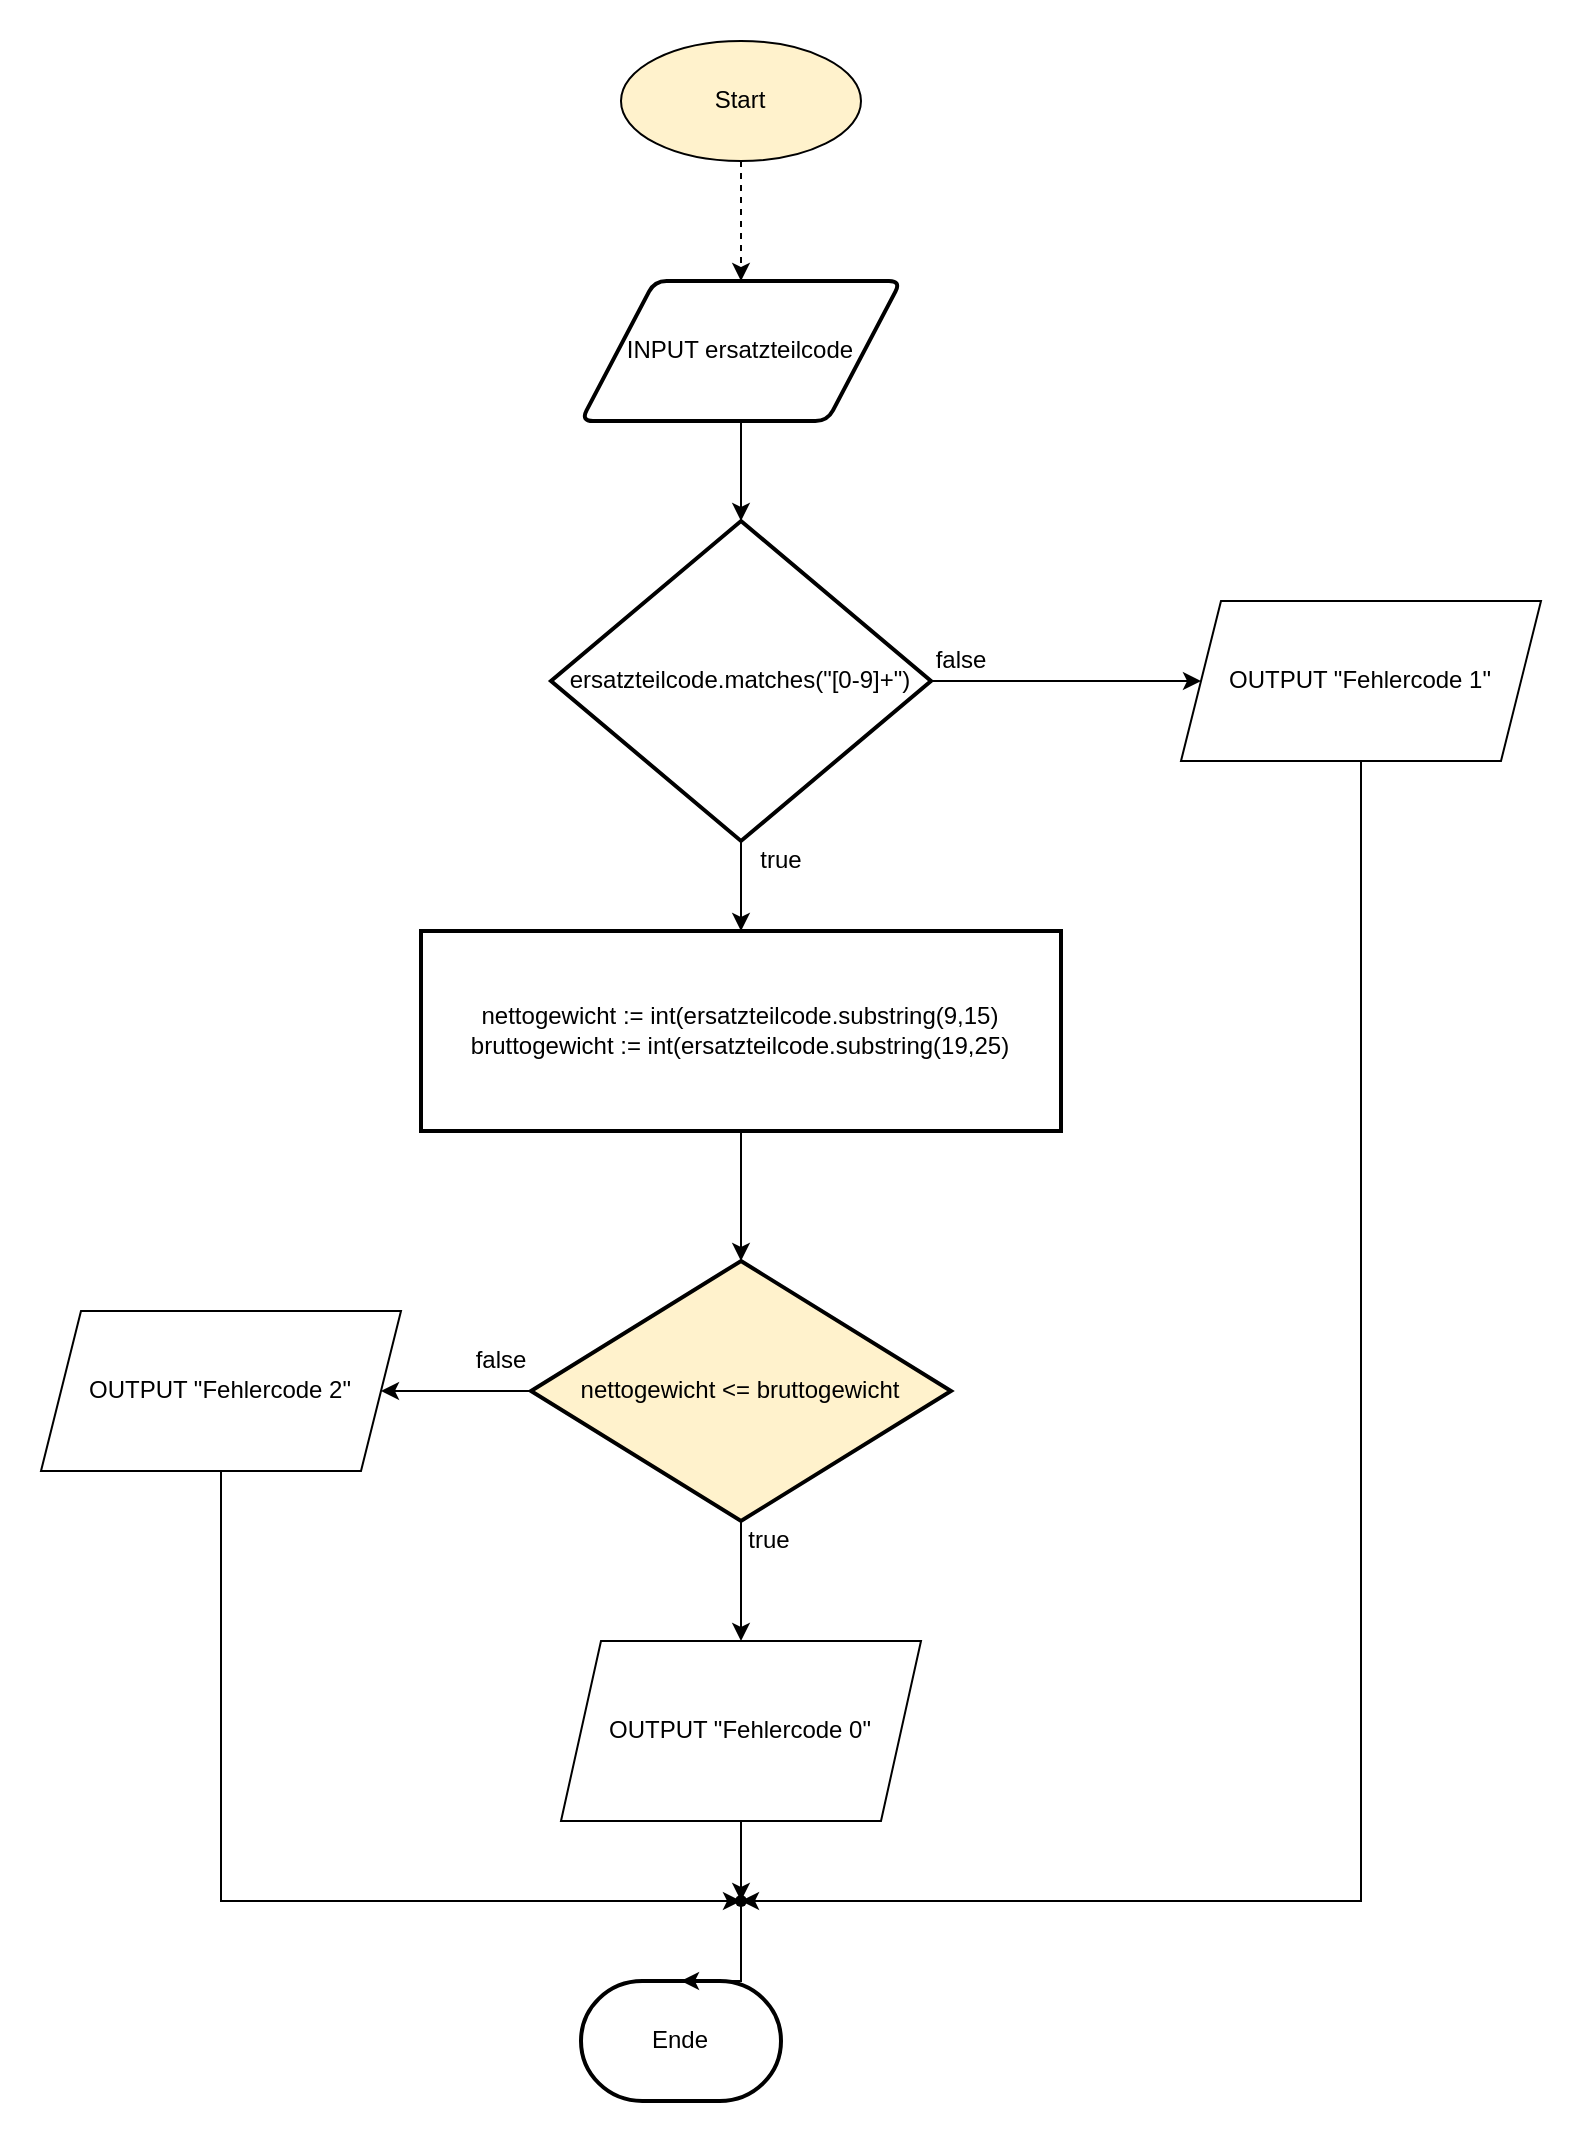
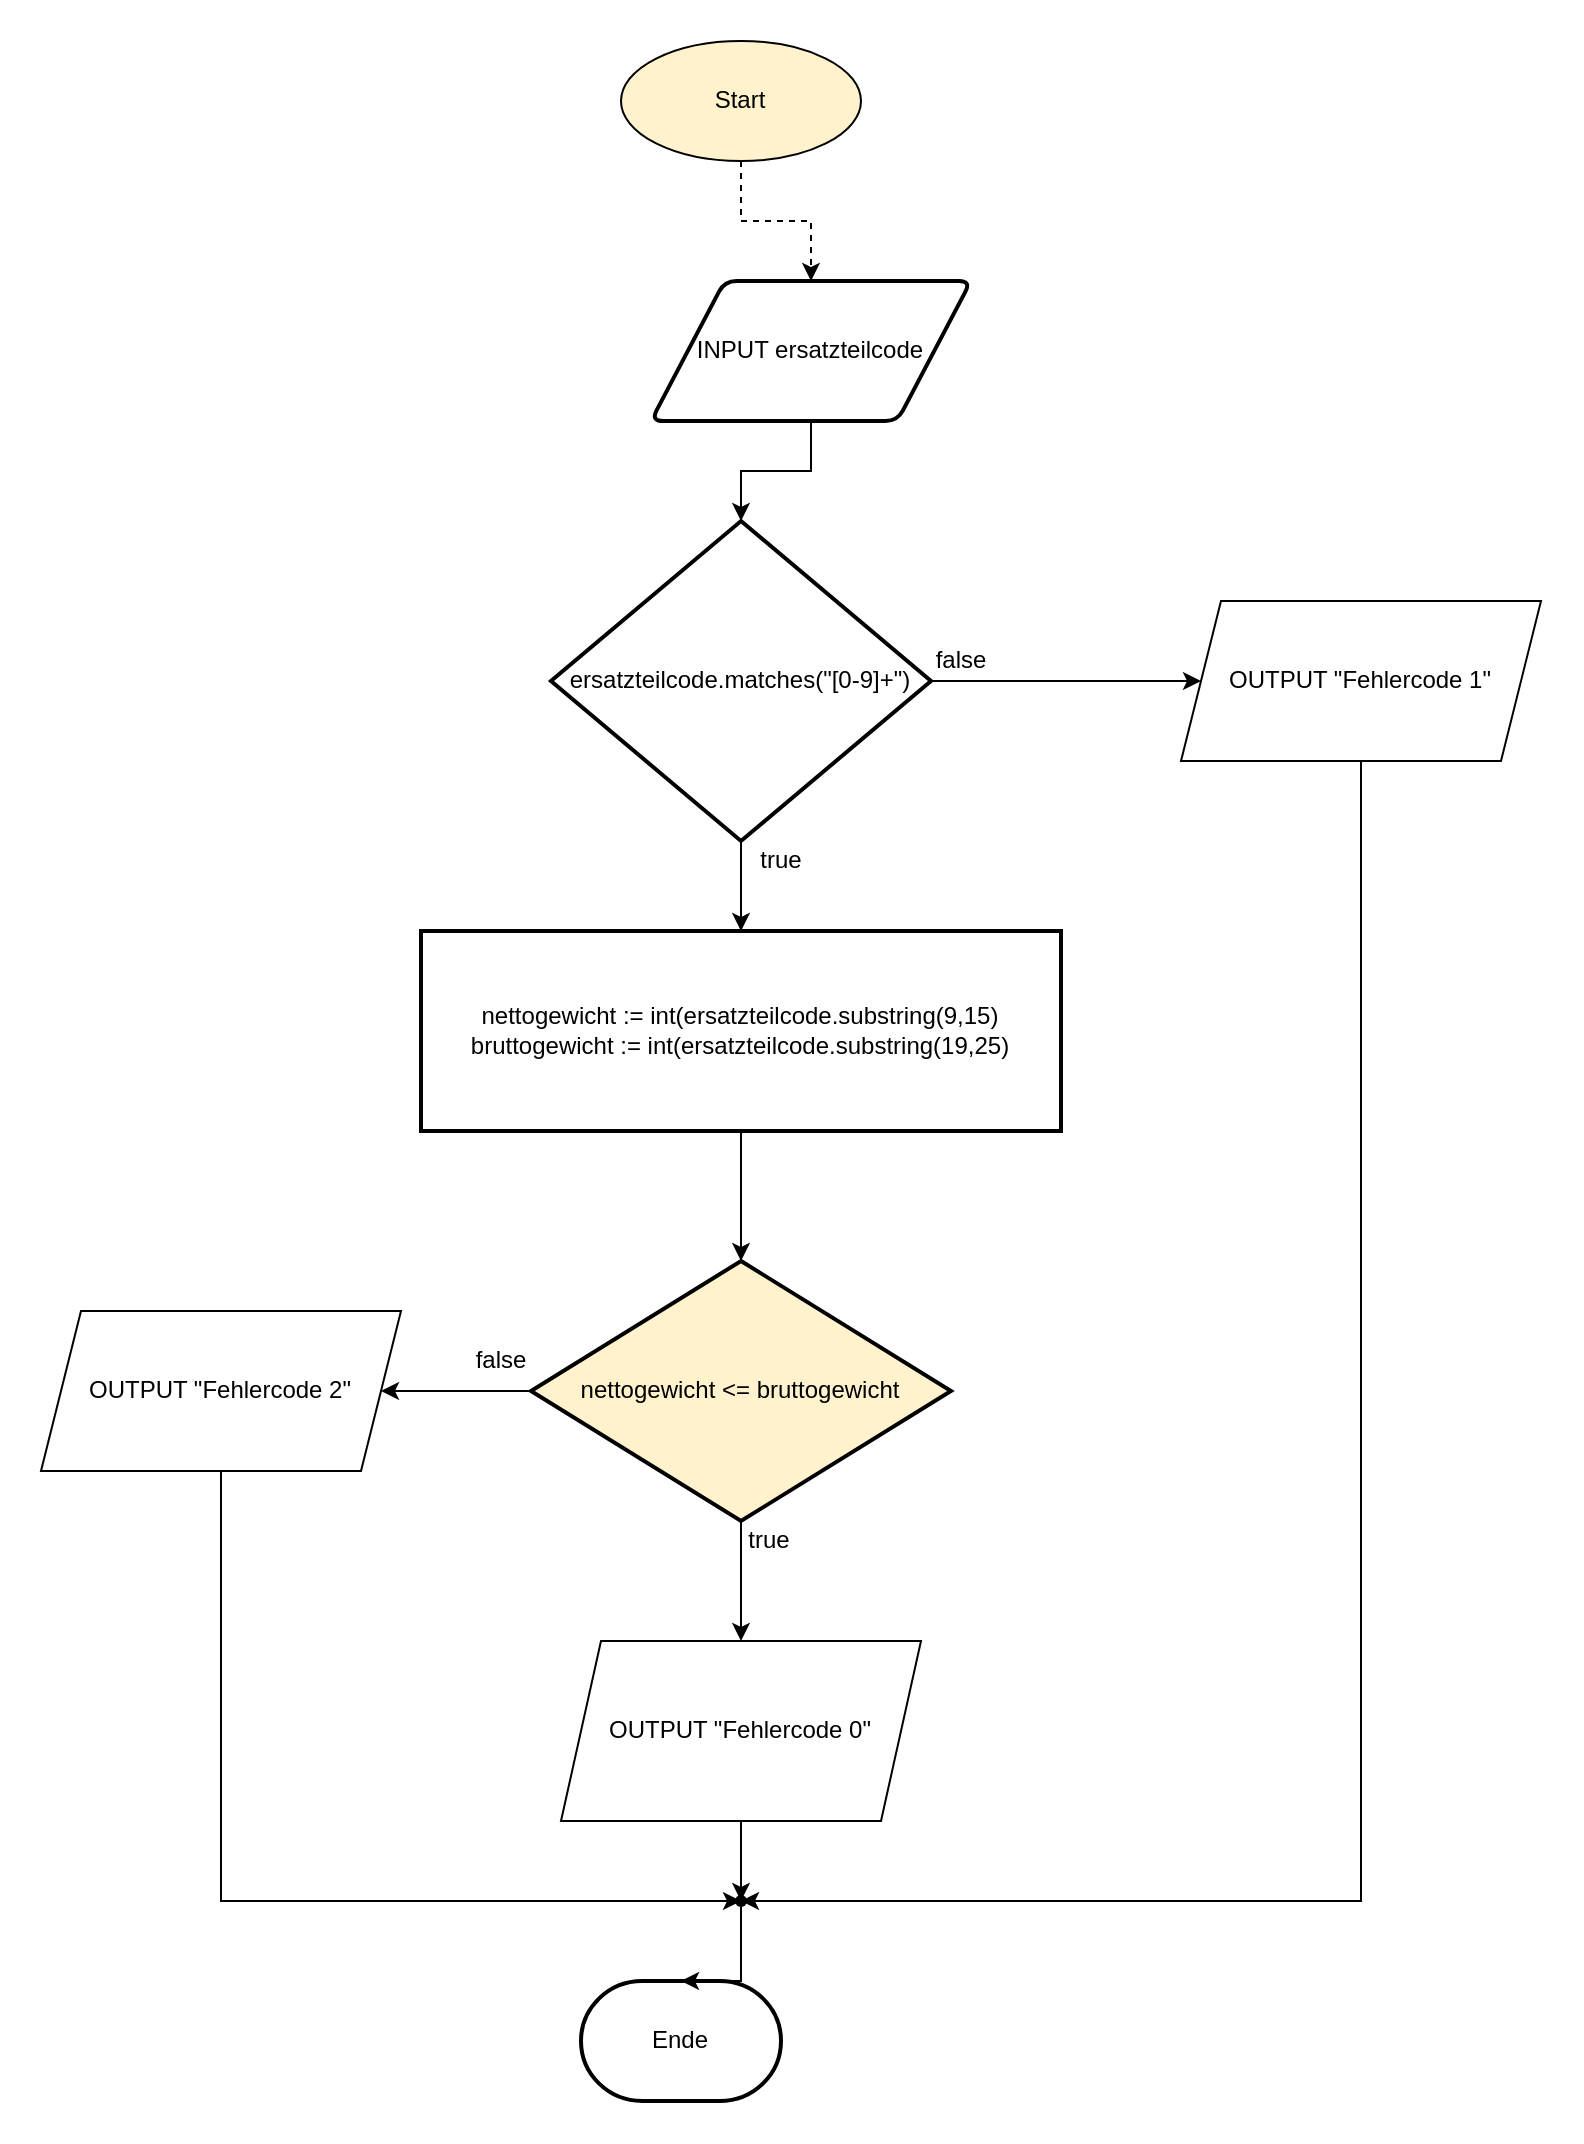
node "INPUT ersatzteilcode": moved (741, 351) -> (811, 351)
